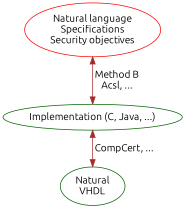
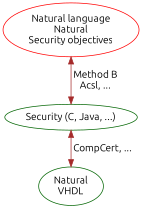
node "Natural language Specifications Security objectives": label "Natural language Specifications Security objectives" -> "Natural language Natural Security objectives"
node "Implementation (C, Java, ...)": label "Implementation (C, Java, ...)" -> "Security (C, Java, ...)"
